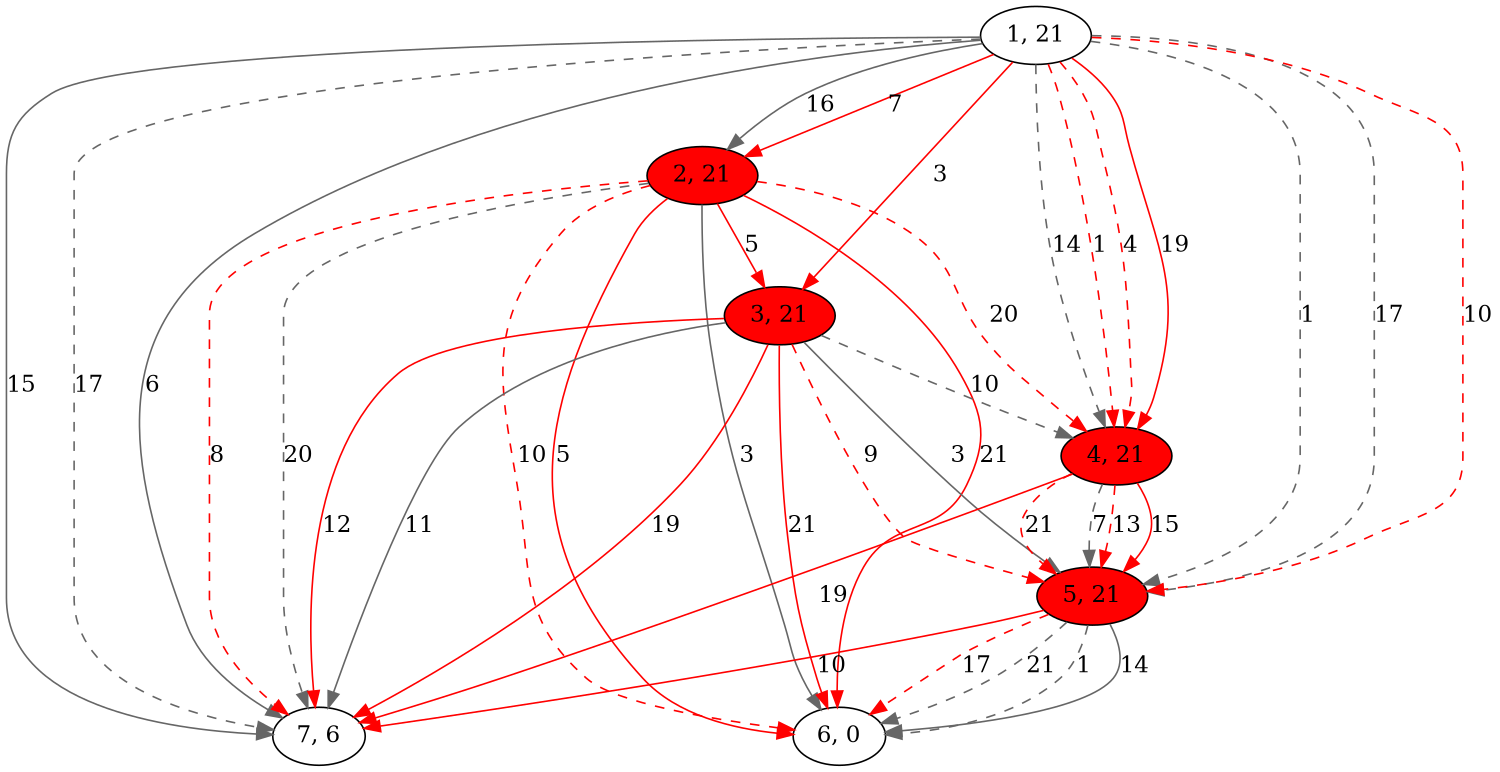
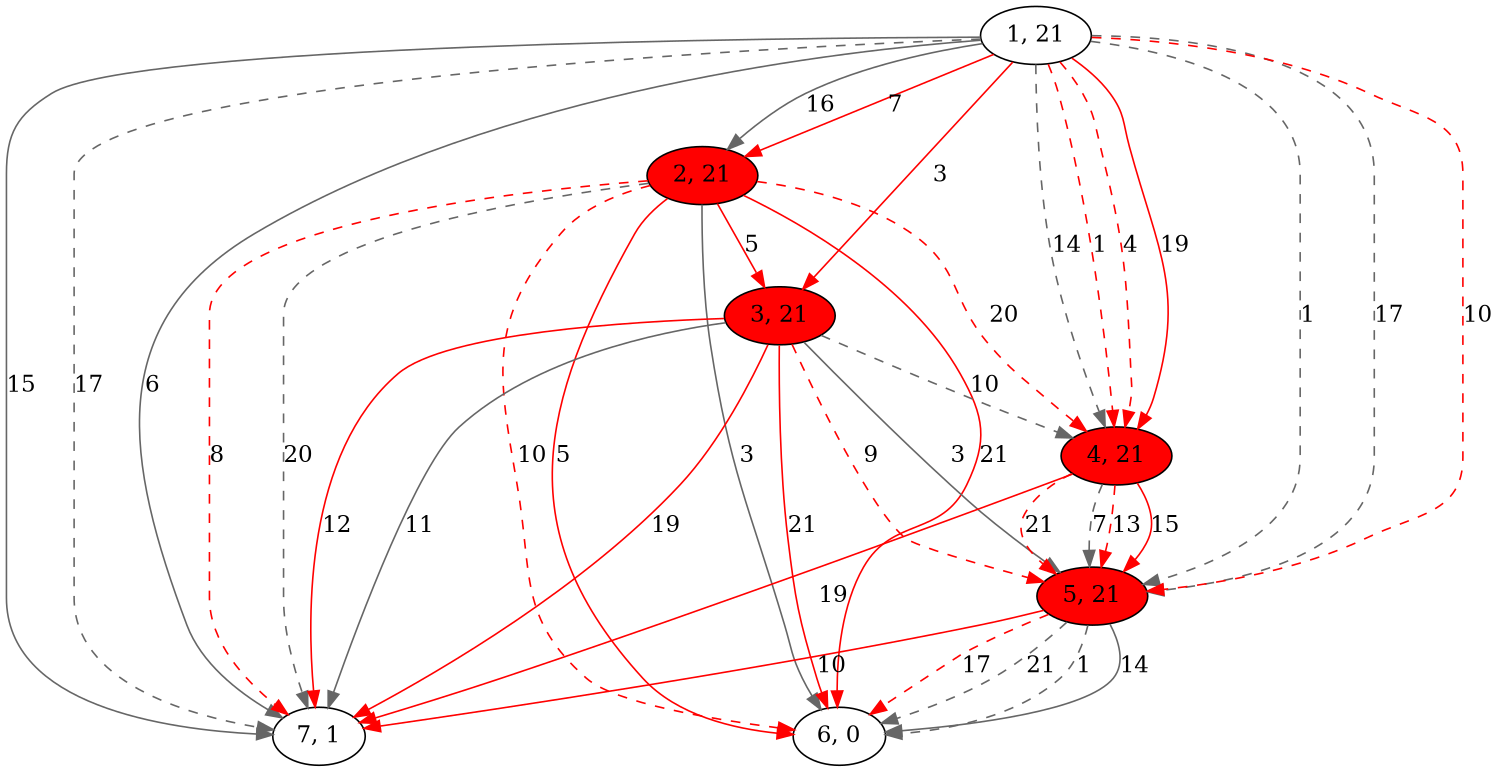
node "7, 6": label "7, 6" -> "7, 1"
